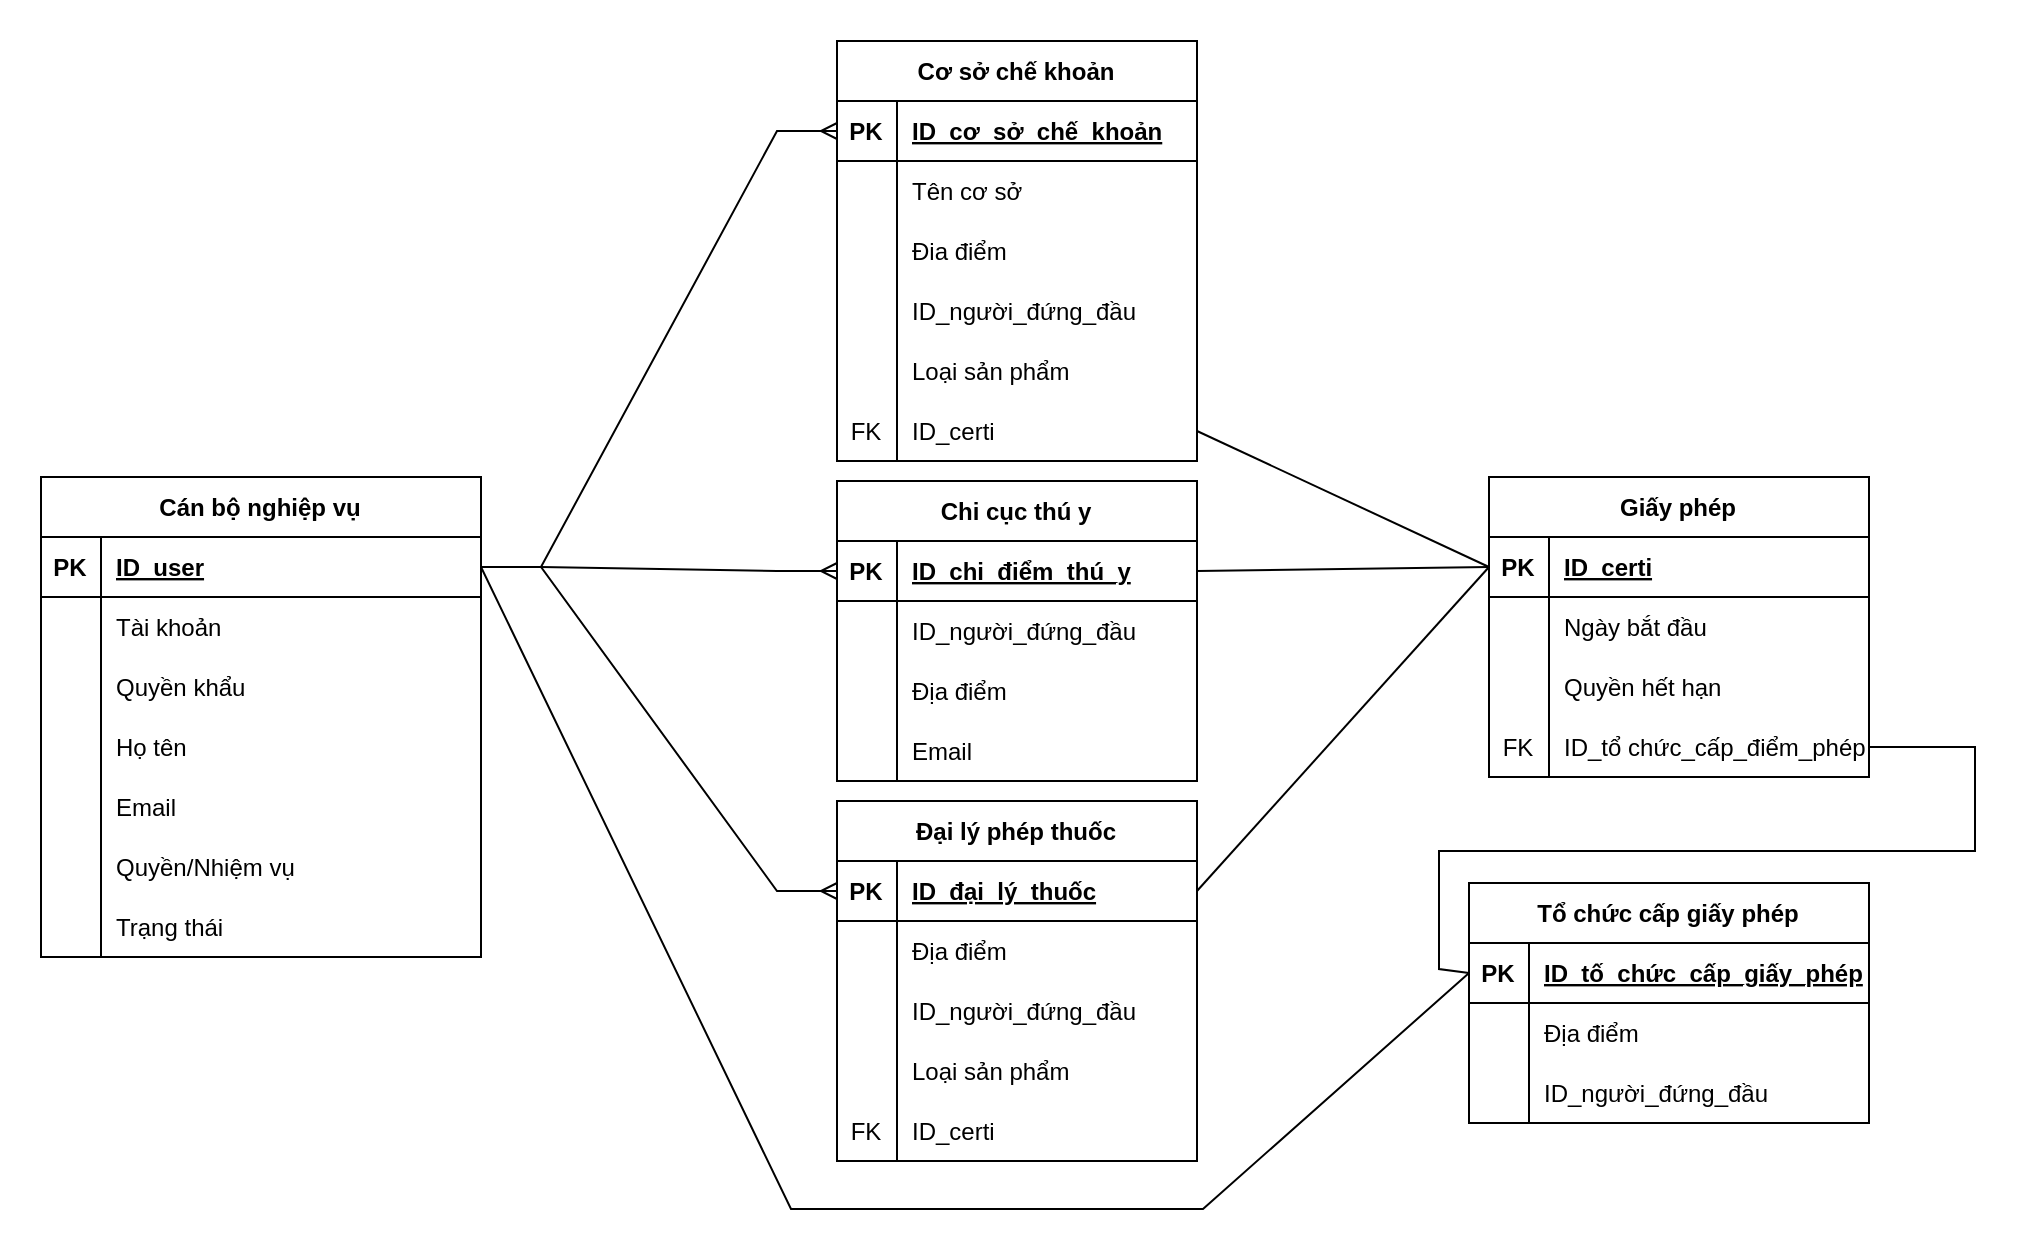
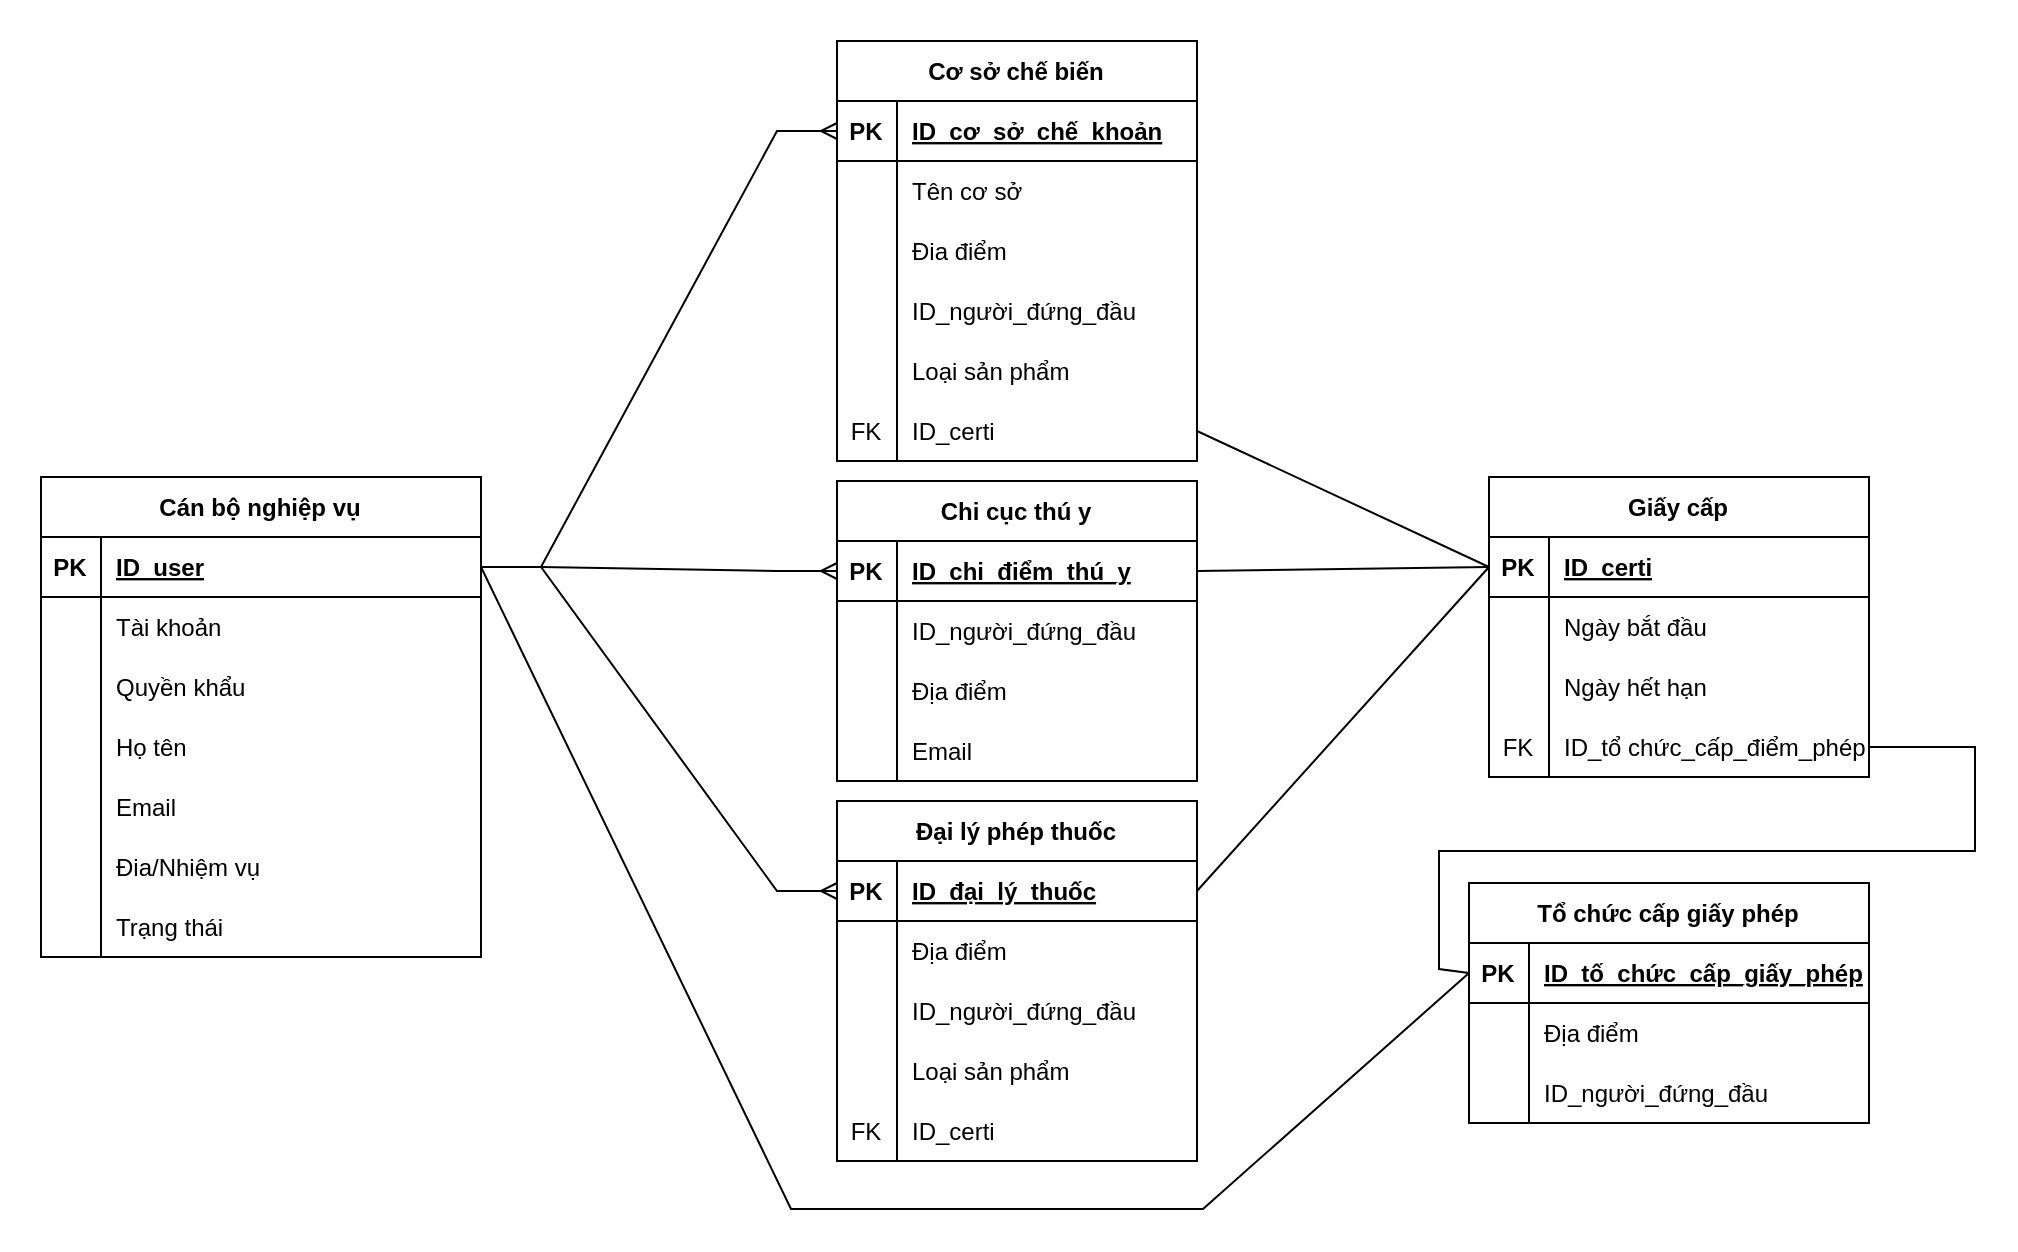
node "Cơ sở chế khoản": label "Cơ sở chế khoản" -> "Cơ sở chế biến"
node "Giấy phép": label "Giấy phép" -> "Giấy cấp"
node "Quyền hết hạn": label "Quyền hết hạn" -> "Ngày hết hạn"
node "Quyền/Nhiệm vụ": label "Quyền/Nhiệm vụ" -> "Đia/Nhiệm vụ"
